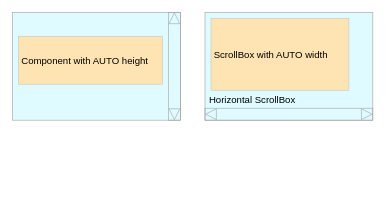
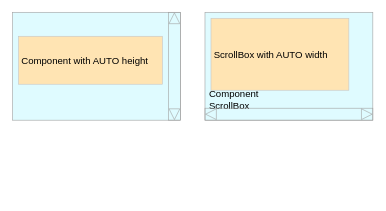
node "Horizontal ScrollBox": label "Horizontal ScrollBox" -> "Component ScrollBox"
